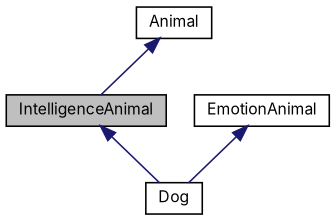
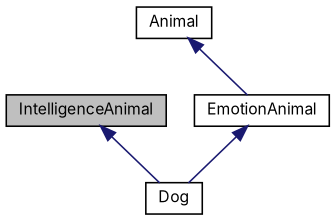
edge "IntelligenceAnimal" -> "Animal": now "EmotionAnimal" -> "Animal"
